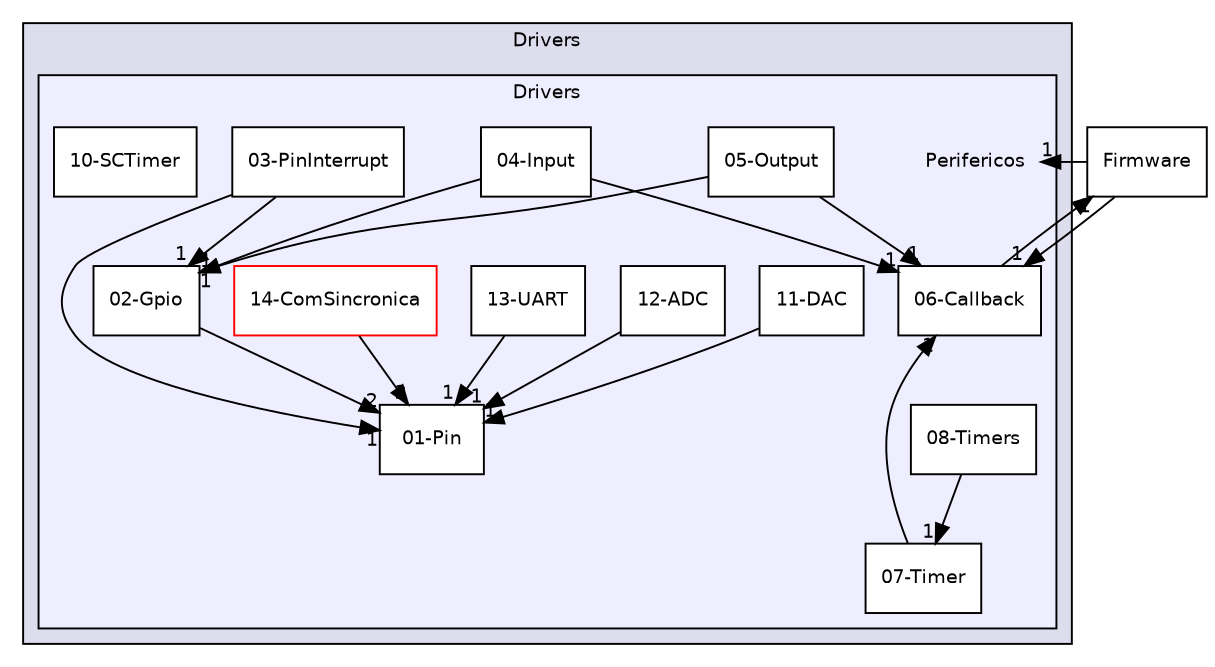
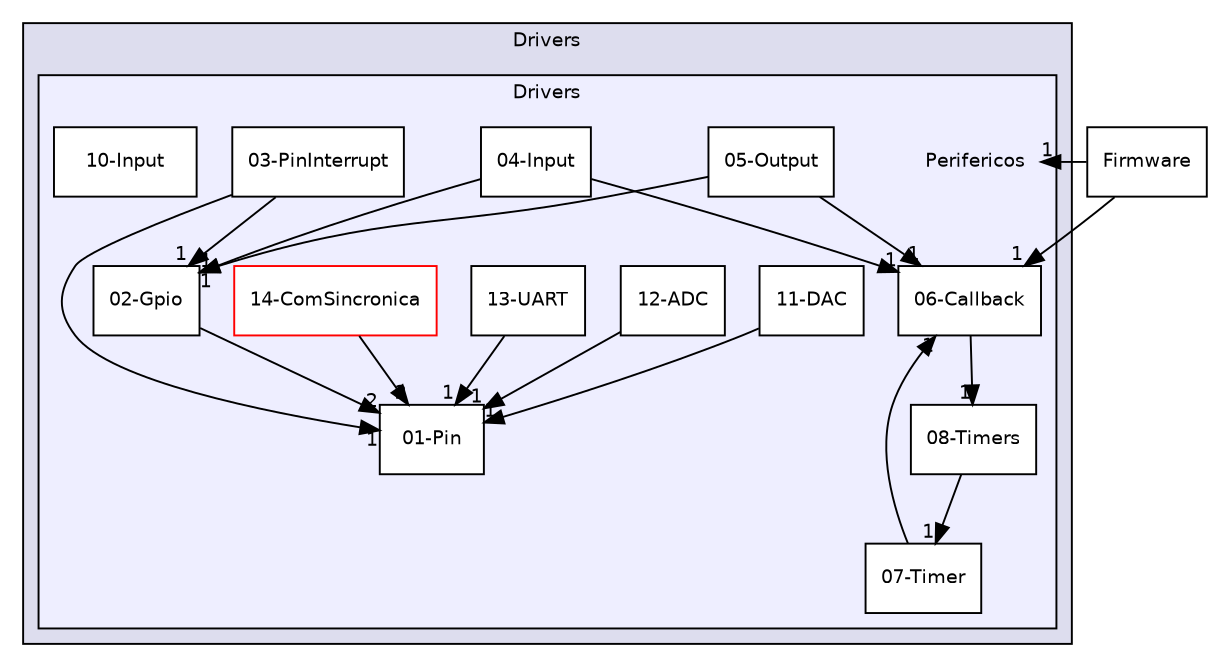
node "10-SCTimer": label "10-SCTimer" -> "10-Input"
edge "06-Callback" -> "Firmware": now "06-Callback" -> "08-Timers"
